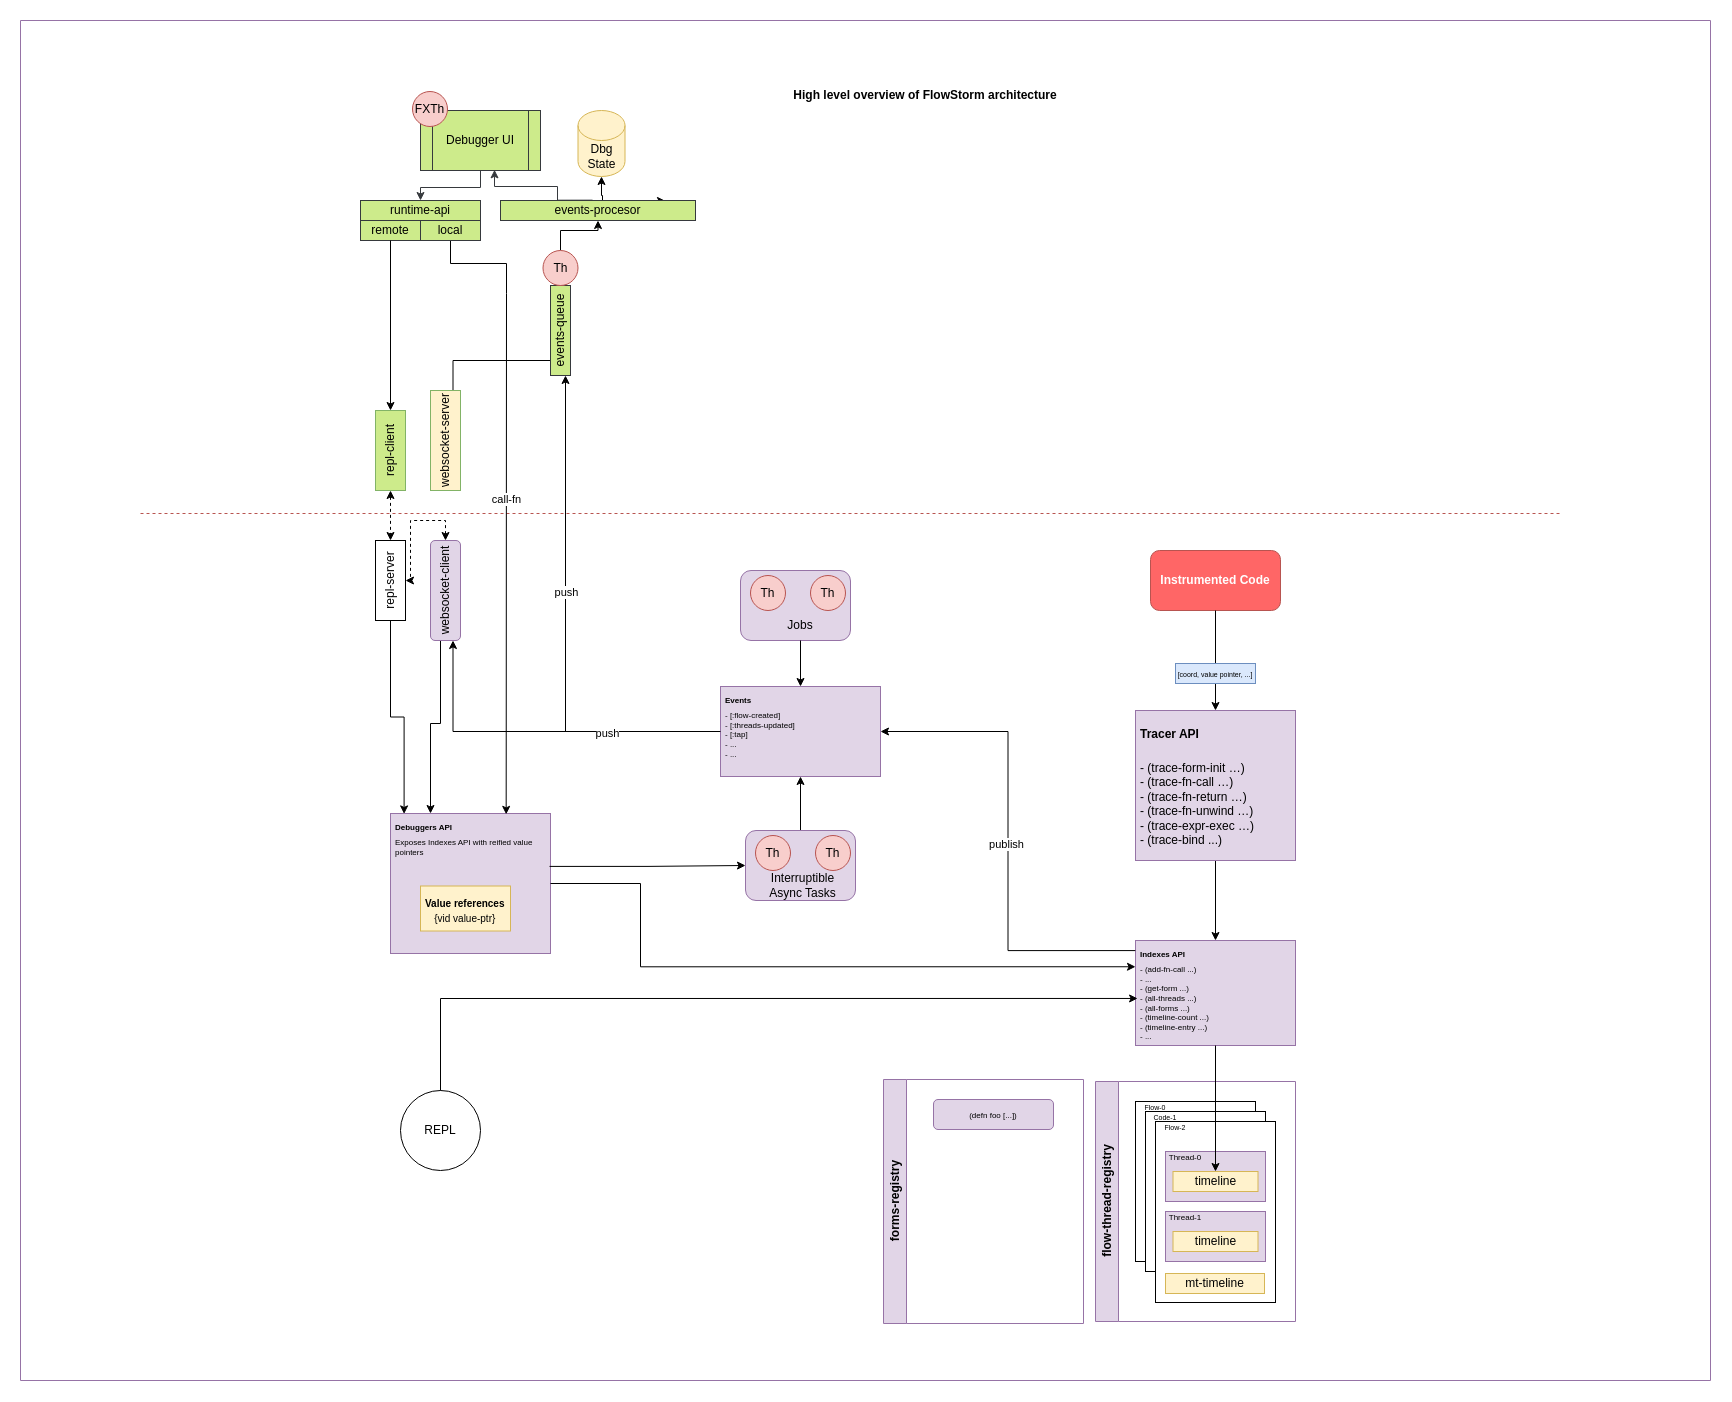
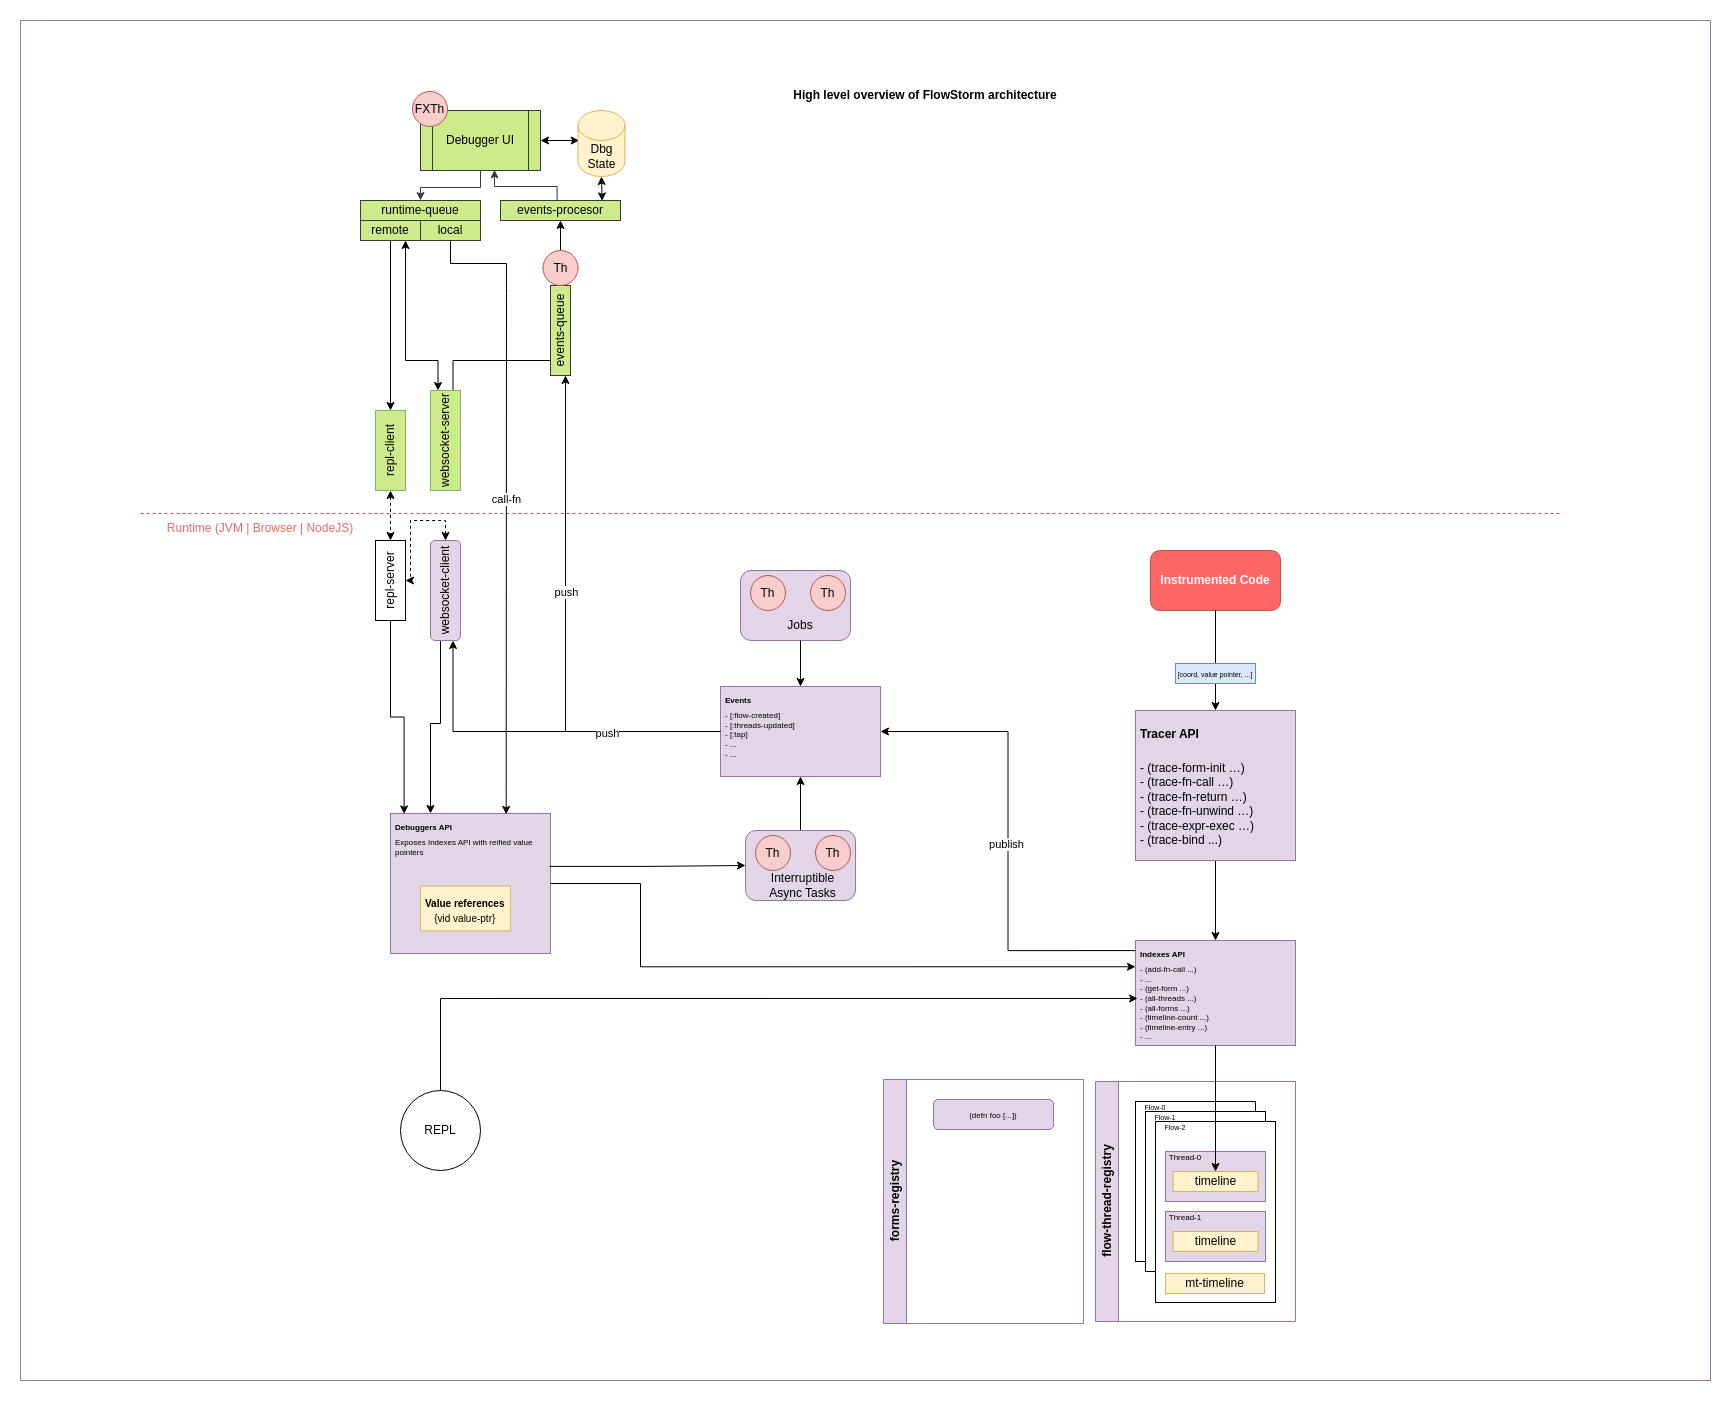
edge "Debugger UI" -- "Dbg State": added
node "runtime-api": label "runtime-api" -> "runtime-queue"
node "events-procesor": size 195x20 -> 120x20
edge "remote" -- "websocket-server": added
node "websocket-server": fillcolor #fff2cc -> #cdeb8b
node "Runtime (JVM | Browser | NodeJS)": added
node "Code-1": label "Code-1" -> "Flow-1"
